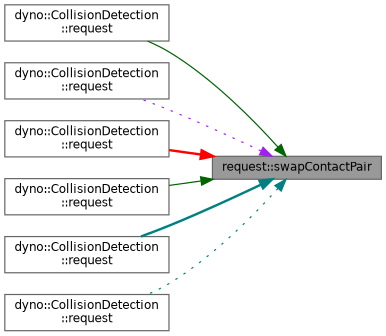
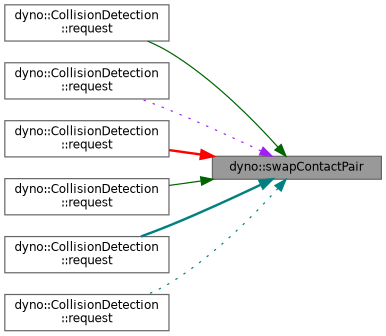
node "request::swapContactPair": label "request::swapContactPair" -> "dyno::swapContactPair"
